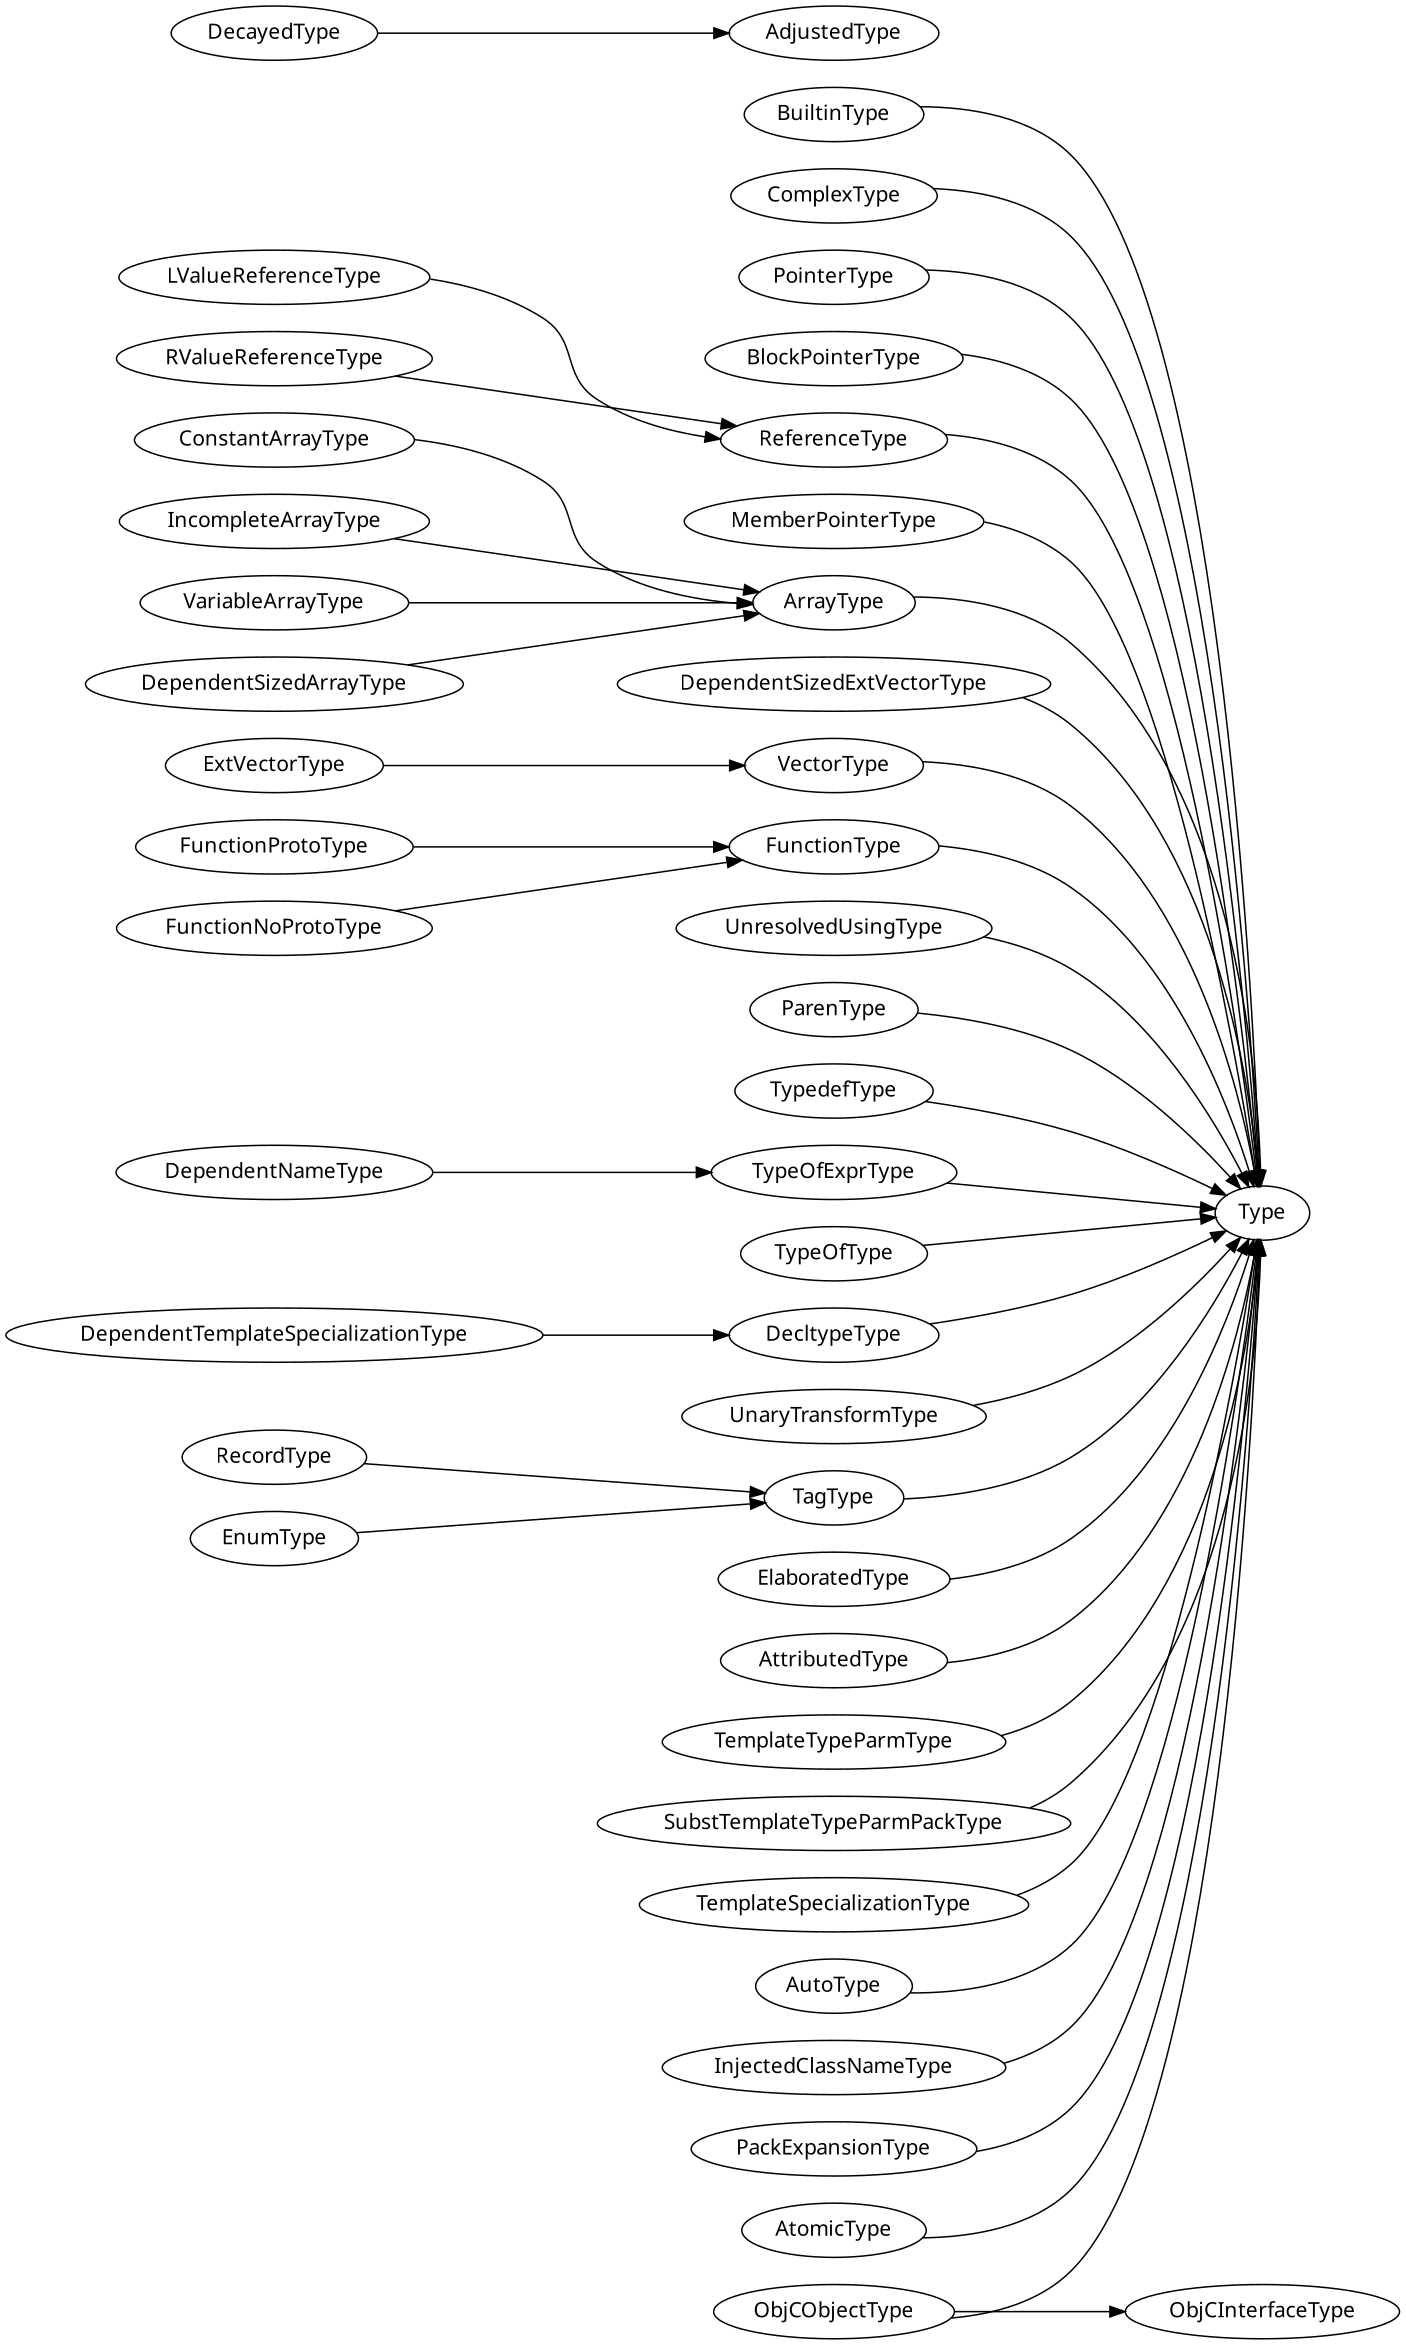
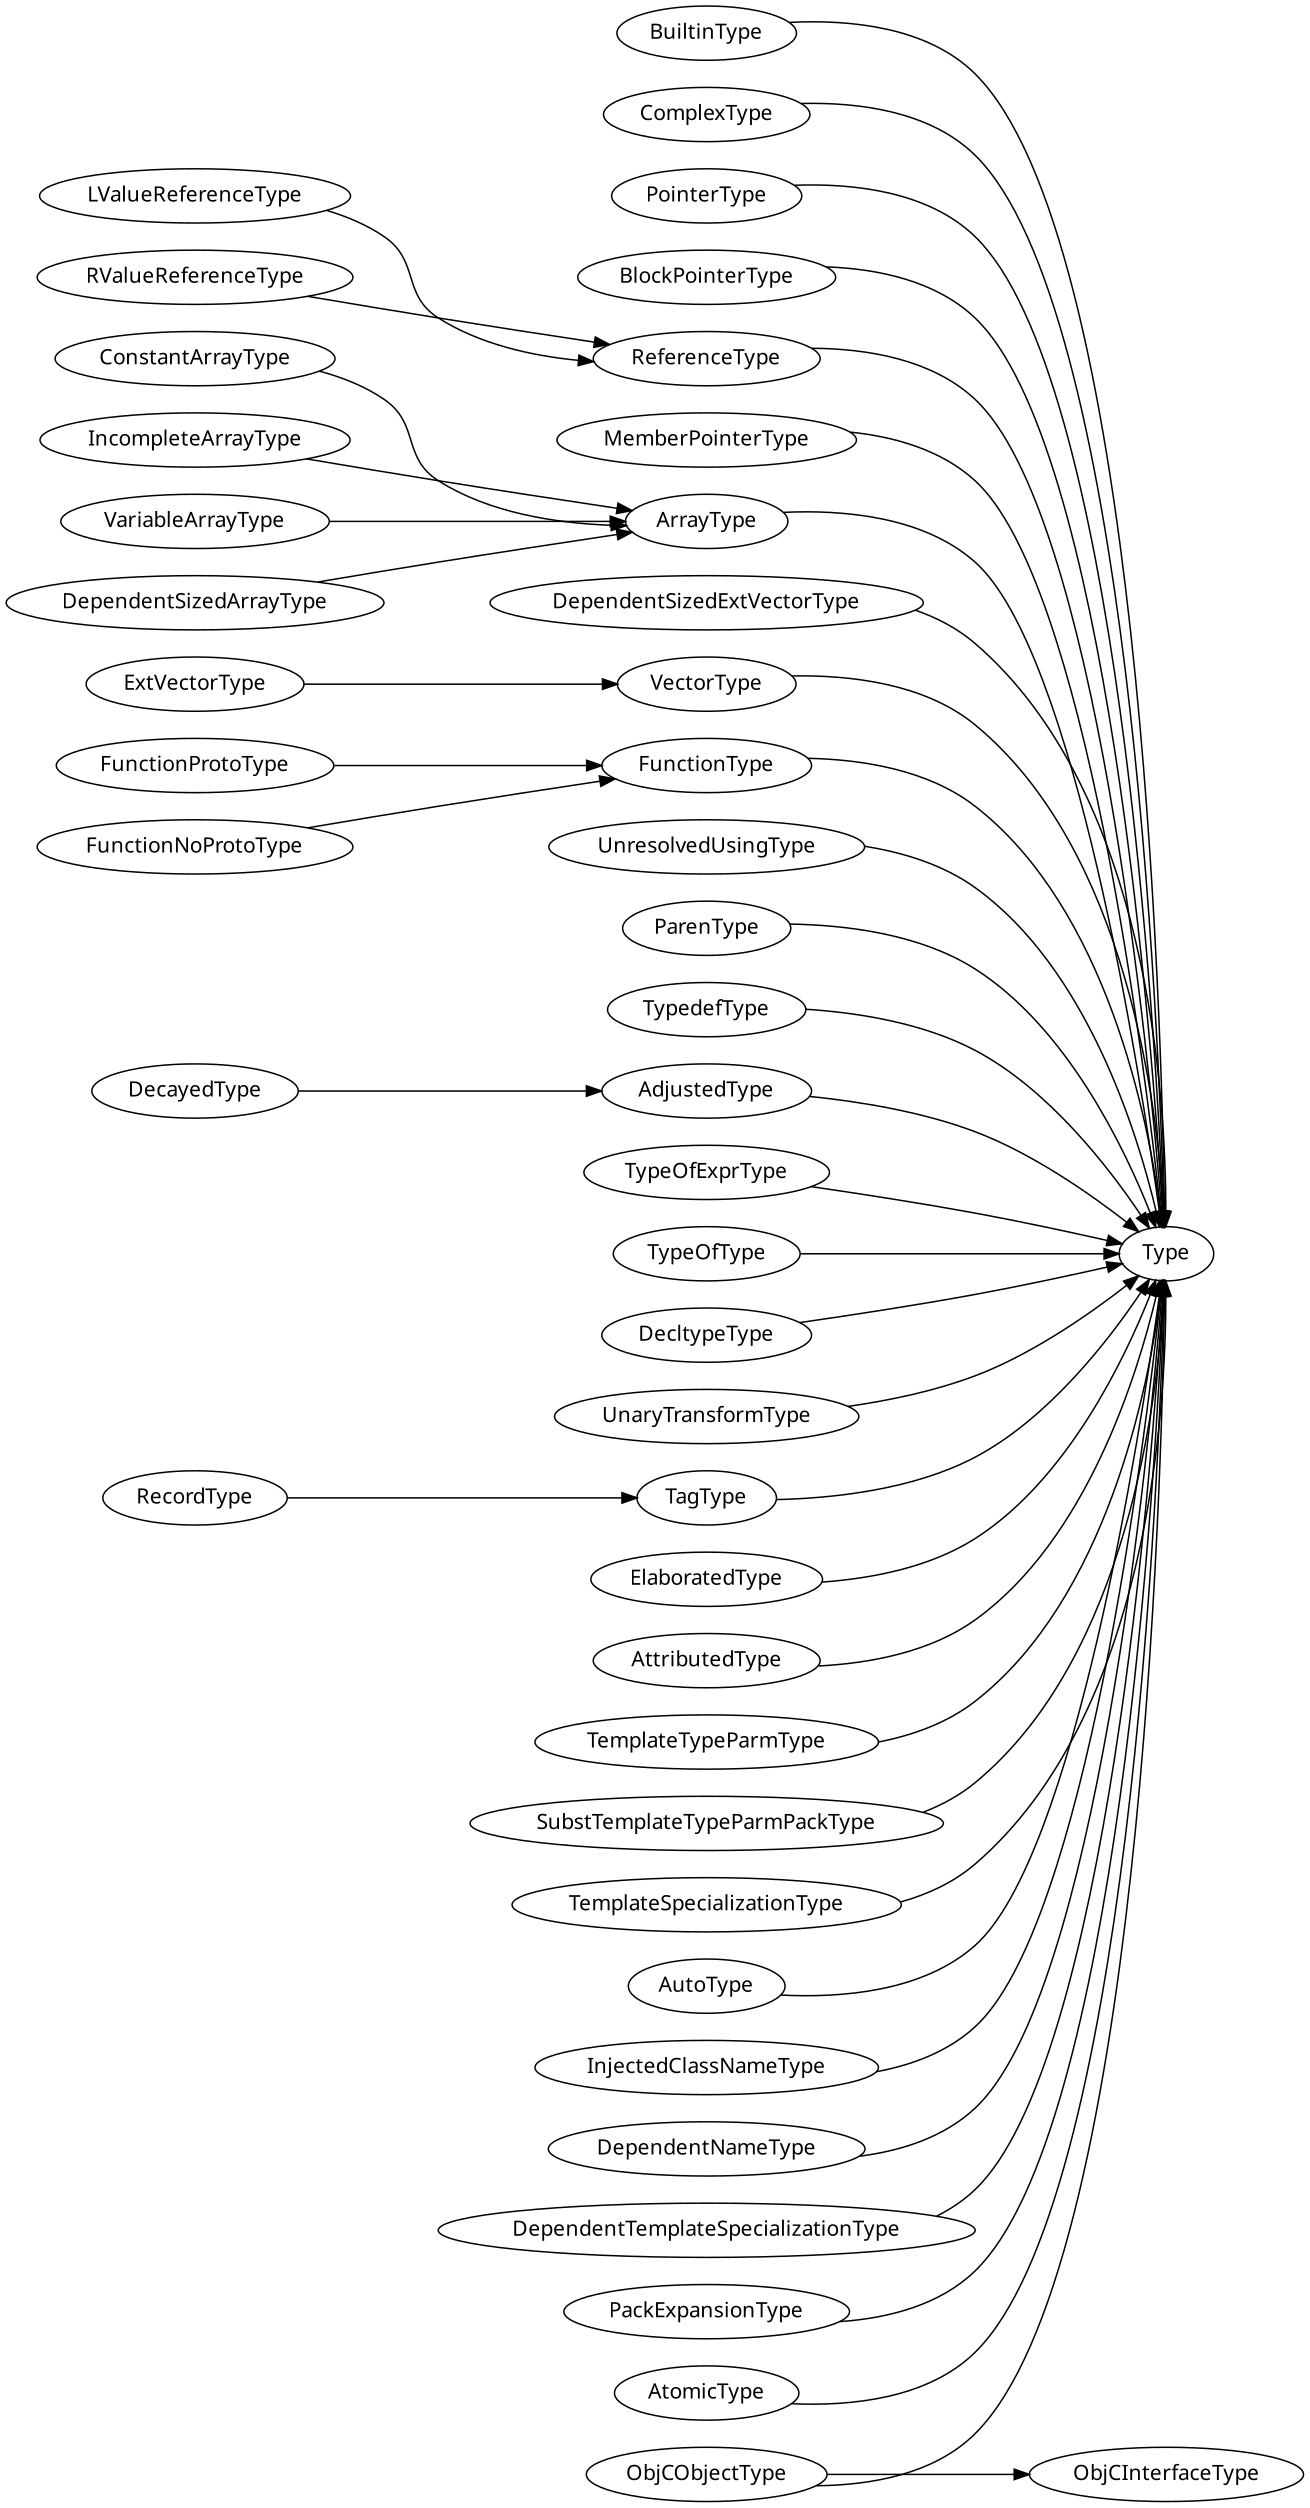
edge "AdjustedType" -> "Type": added
edge "DependentNameType" -> "TypeOfExprType": now "DependentNameType" -> "Type"
edge "DependentTemplateSpecializationType" -> "DecltypeType": now "DependentTemplateSpecializationType" -> "Type"
node "EnumType": removed
